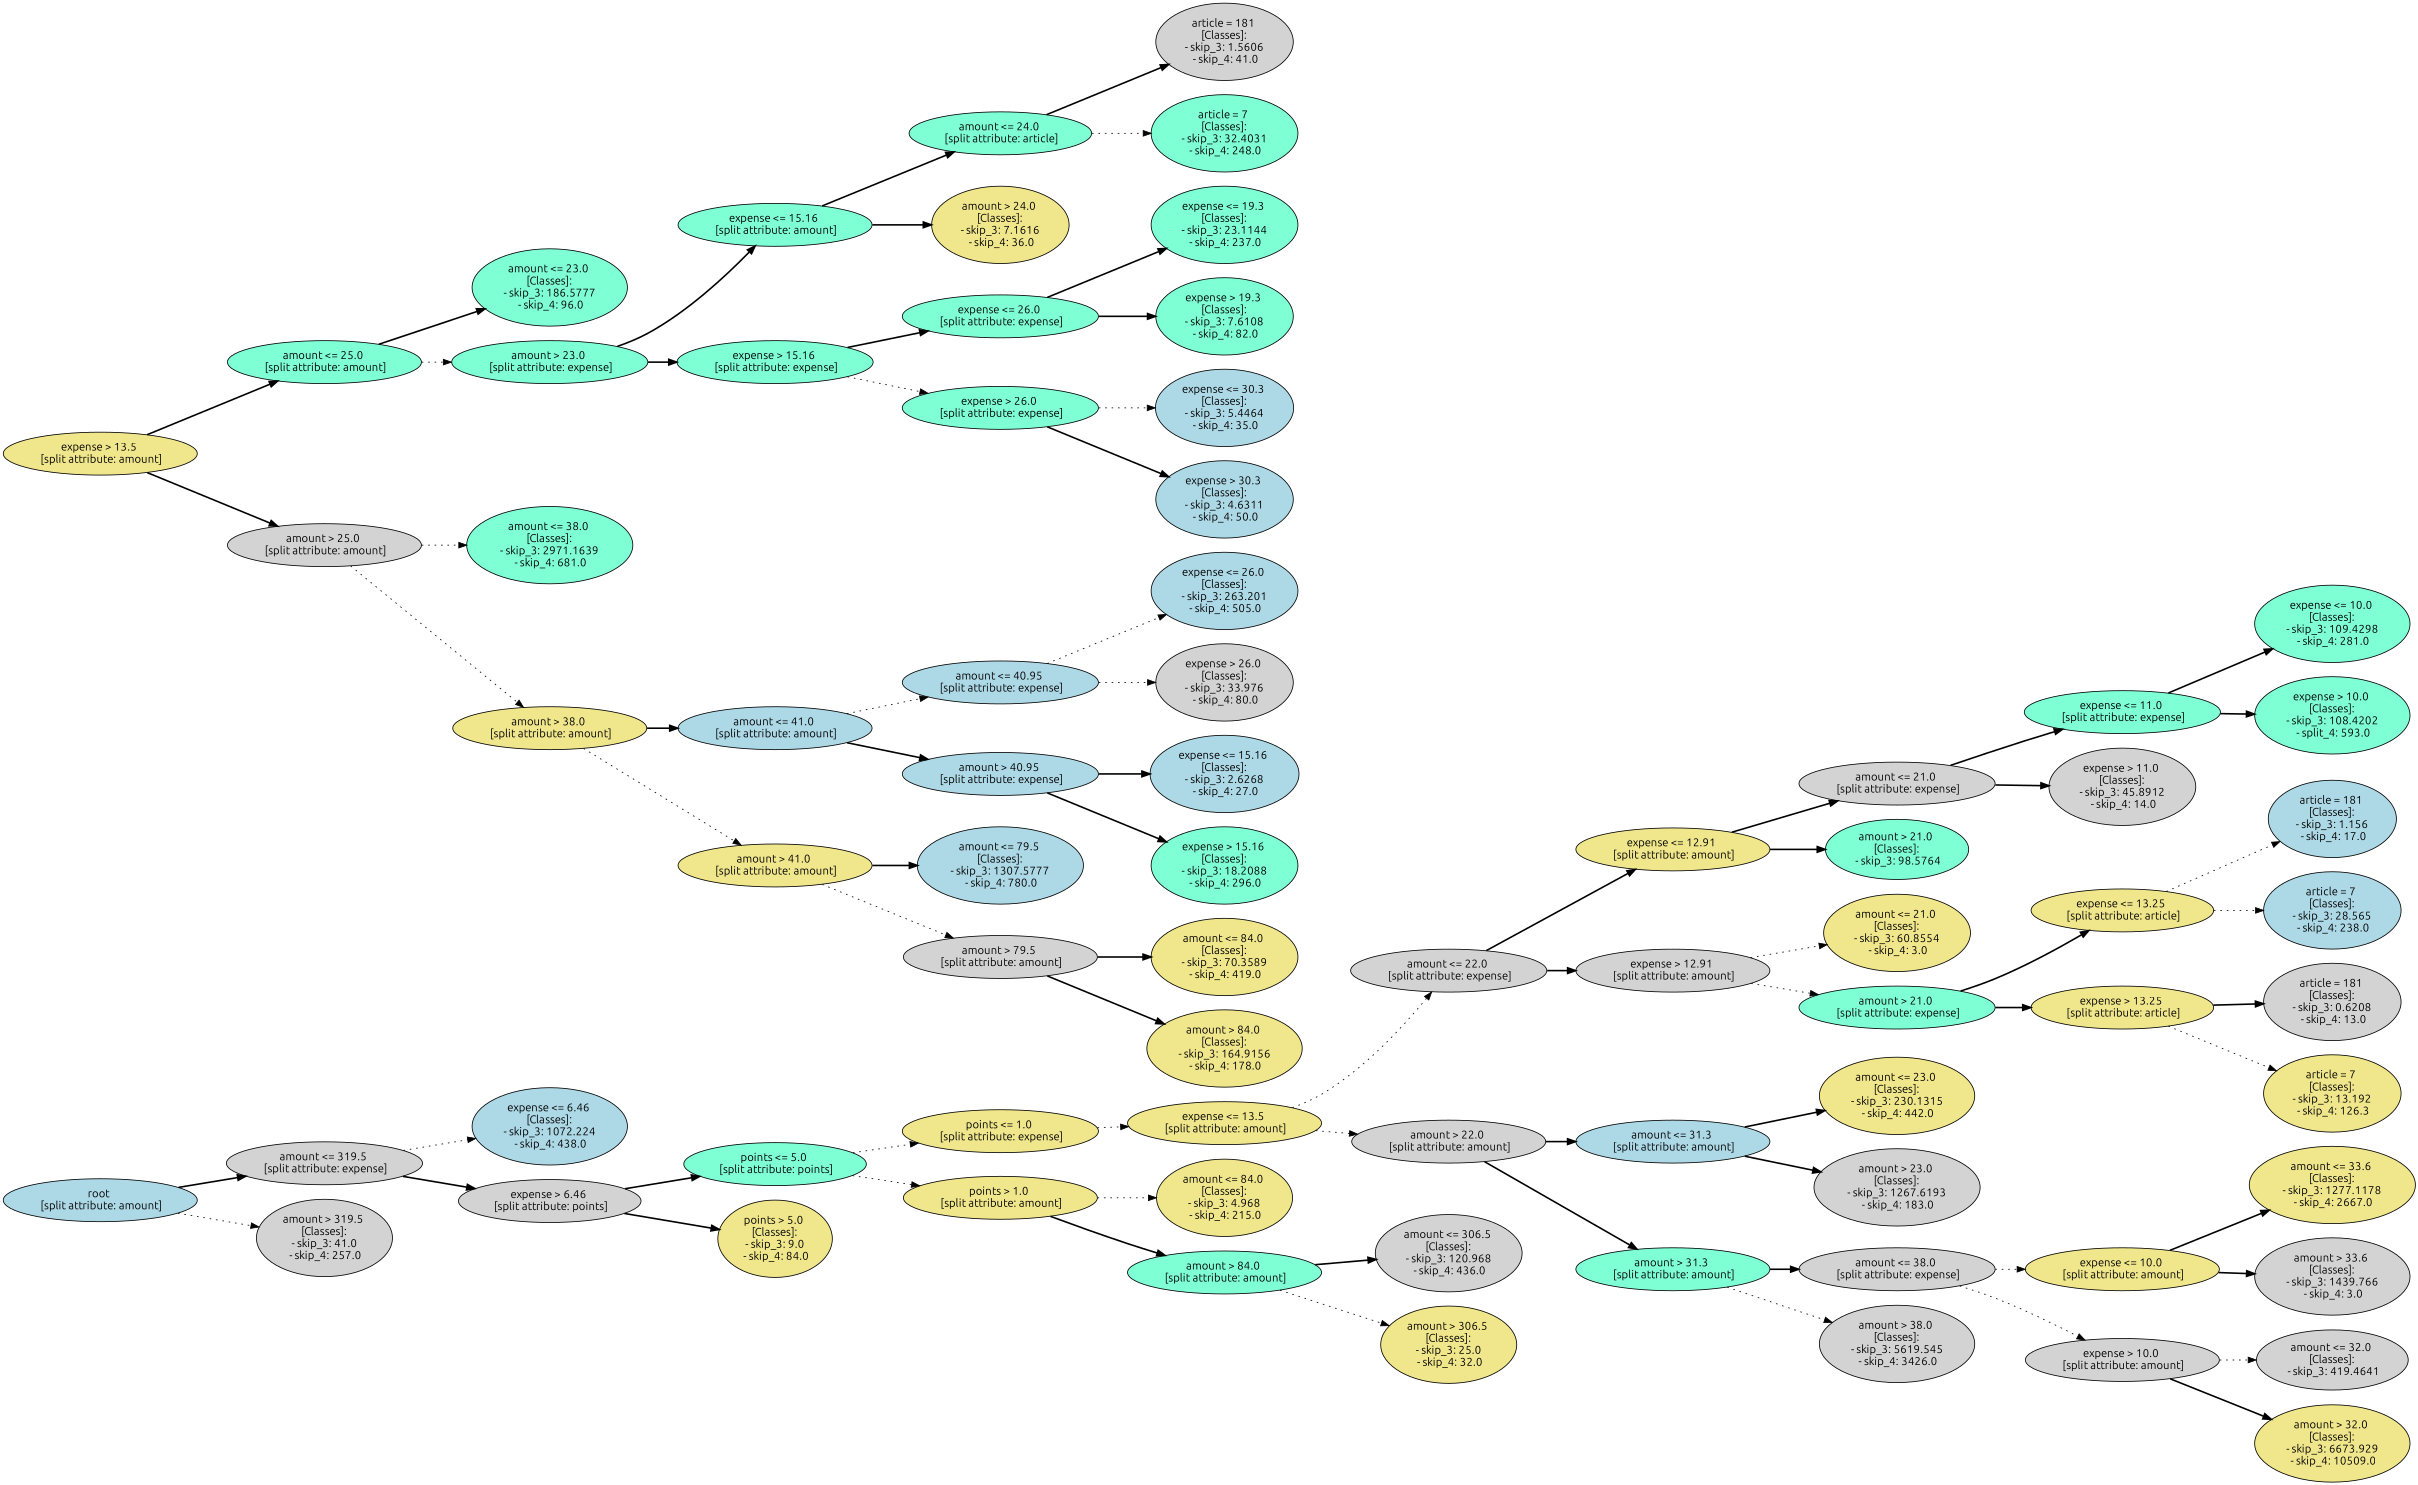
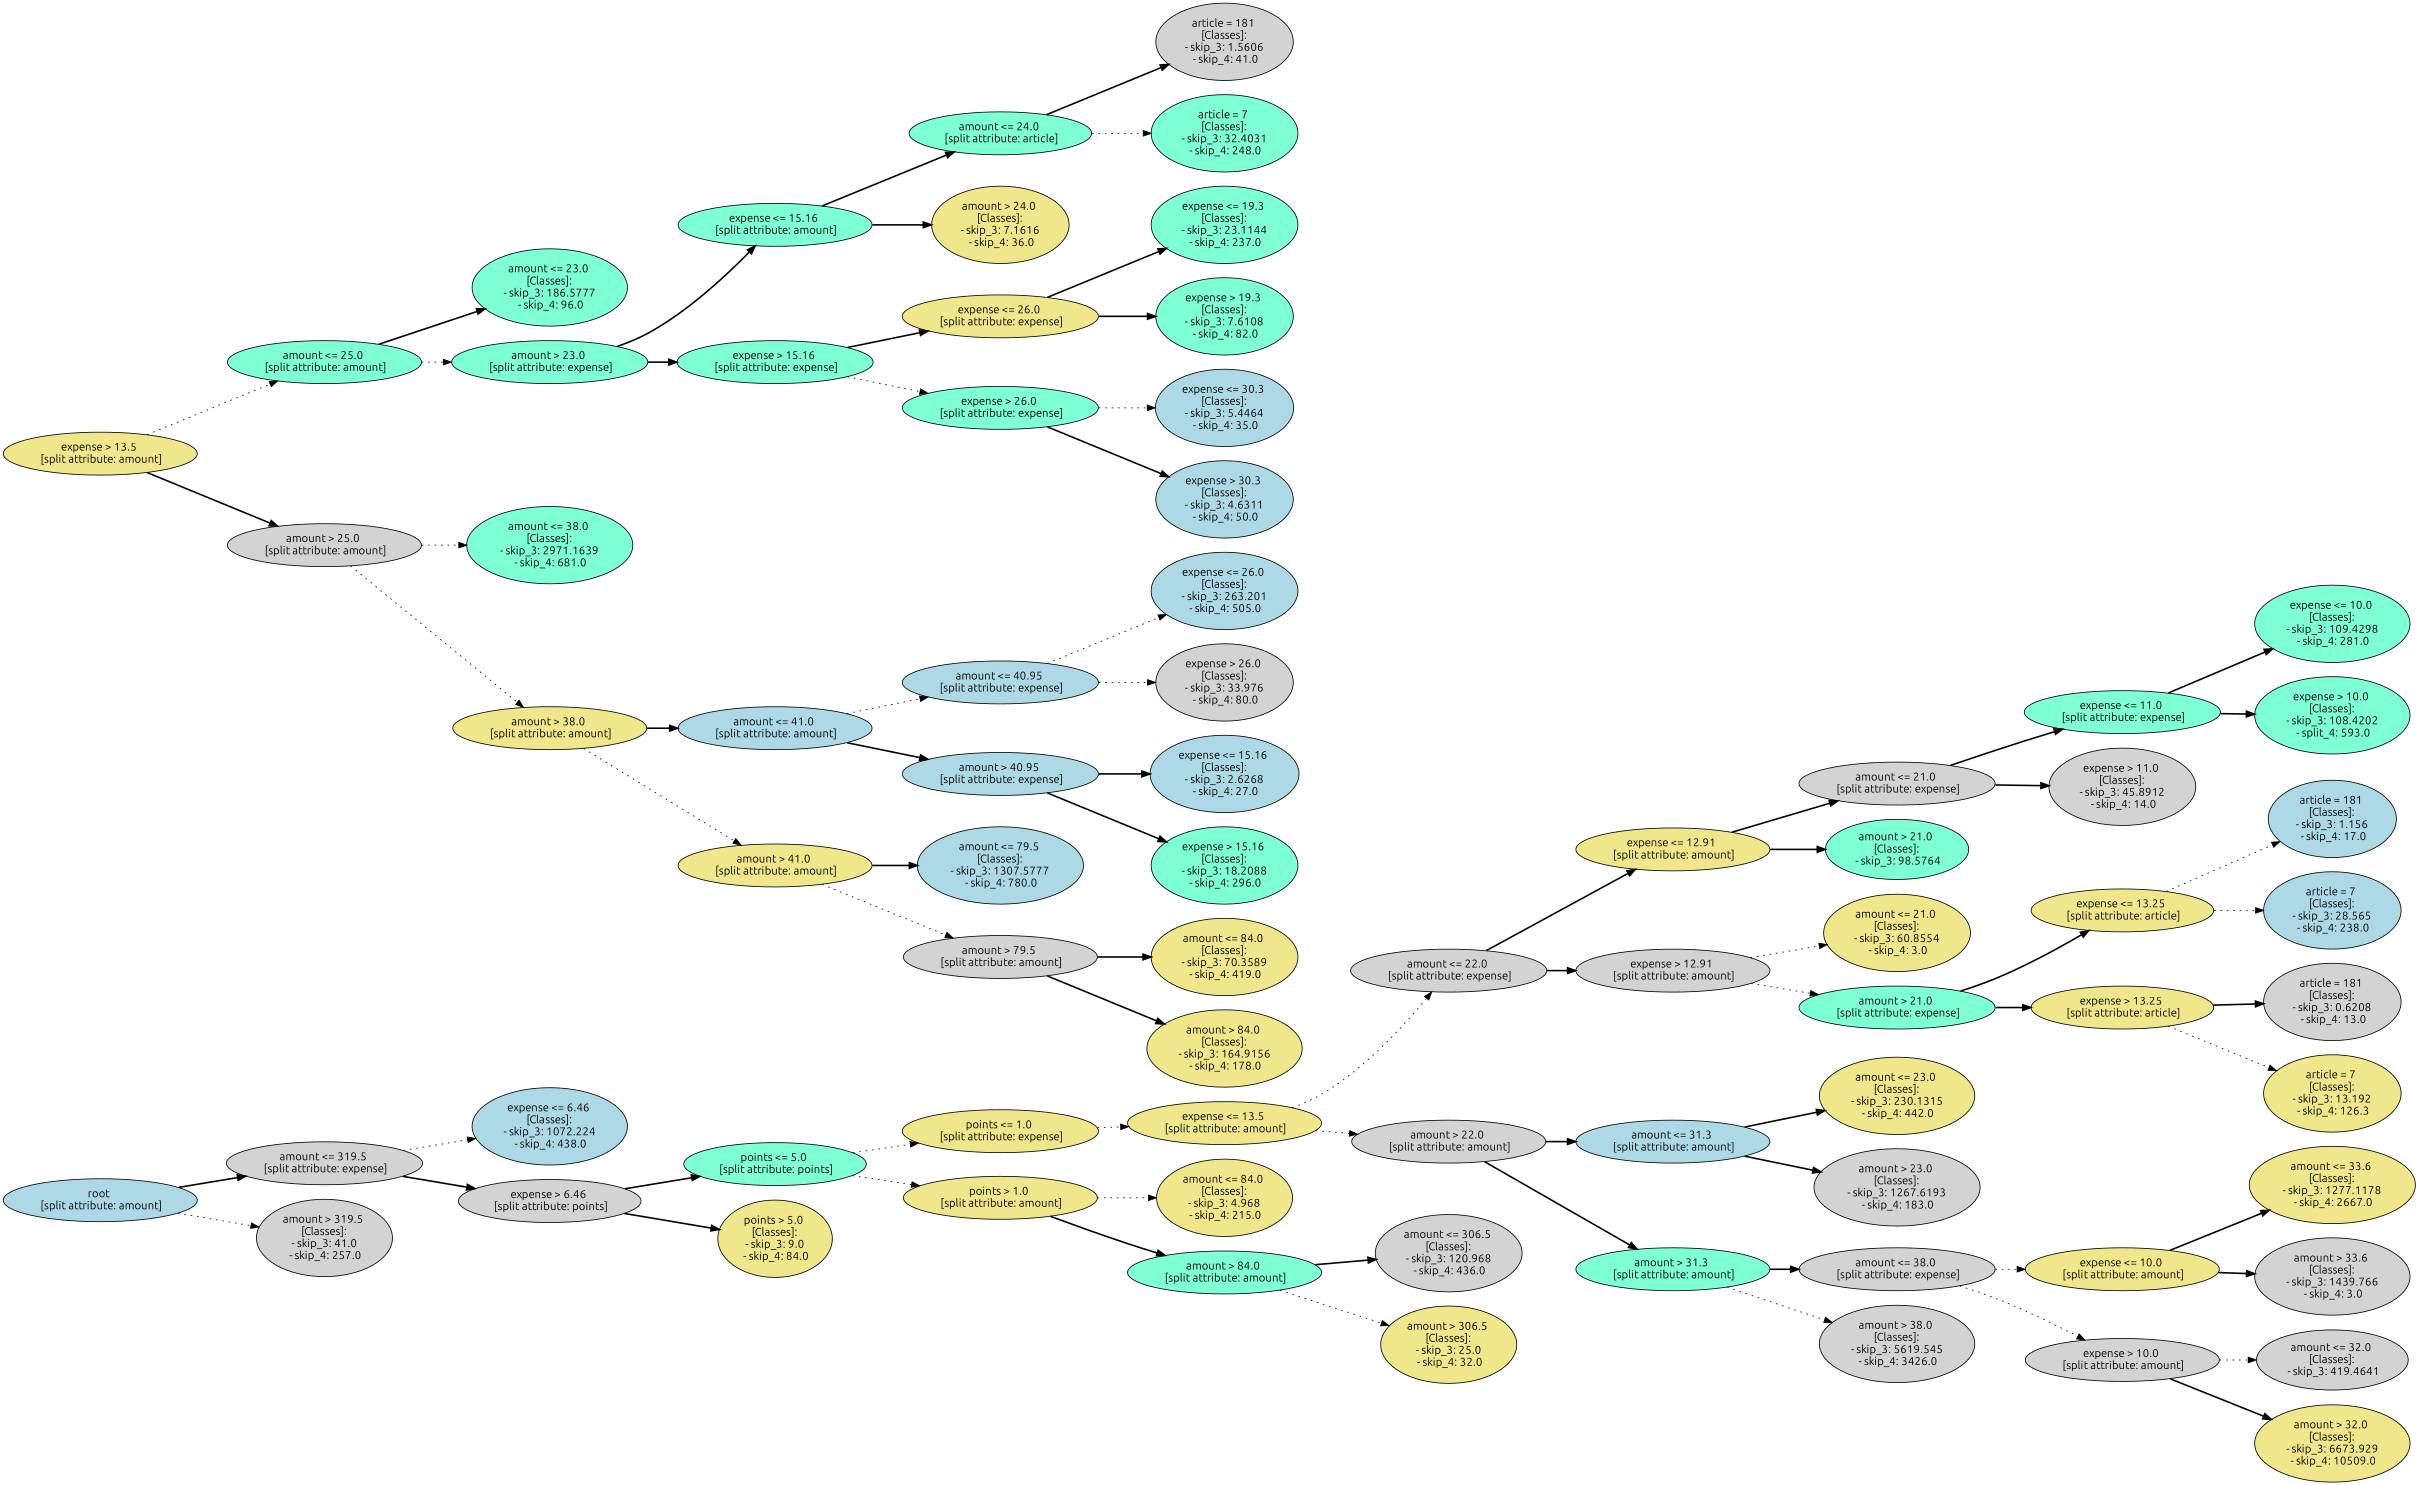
node "expense <= 26.0 [split attribute: expense]": fillcolor aquamarine -> khaki
edge "expense > 13.5 [split attribute: amount]" -> "amount <= 25.0 [split attribute: amount]": style bold -> dotted
